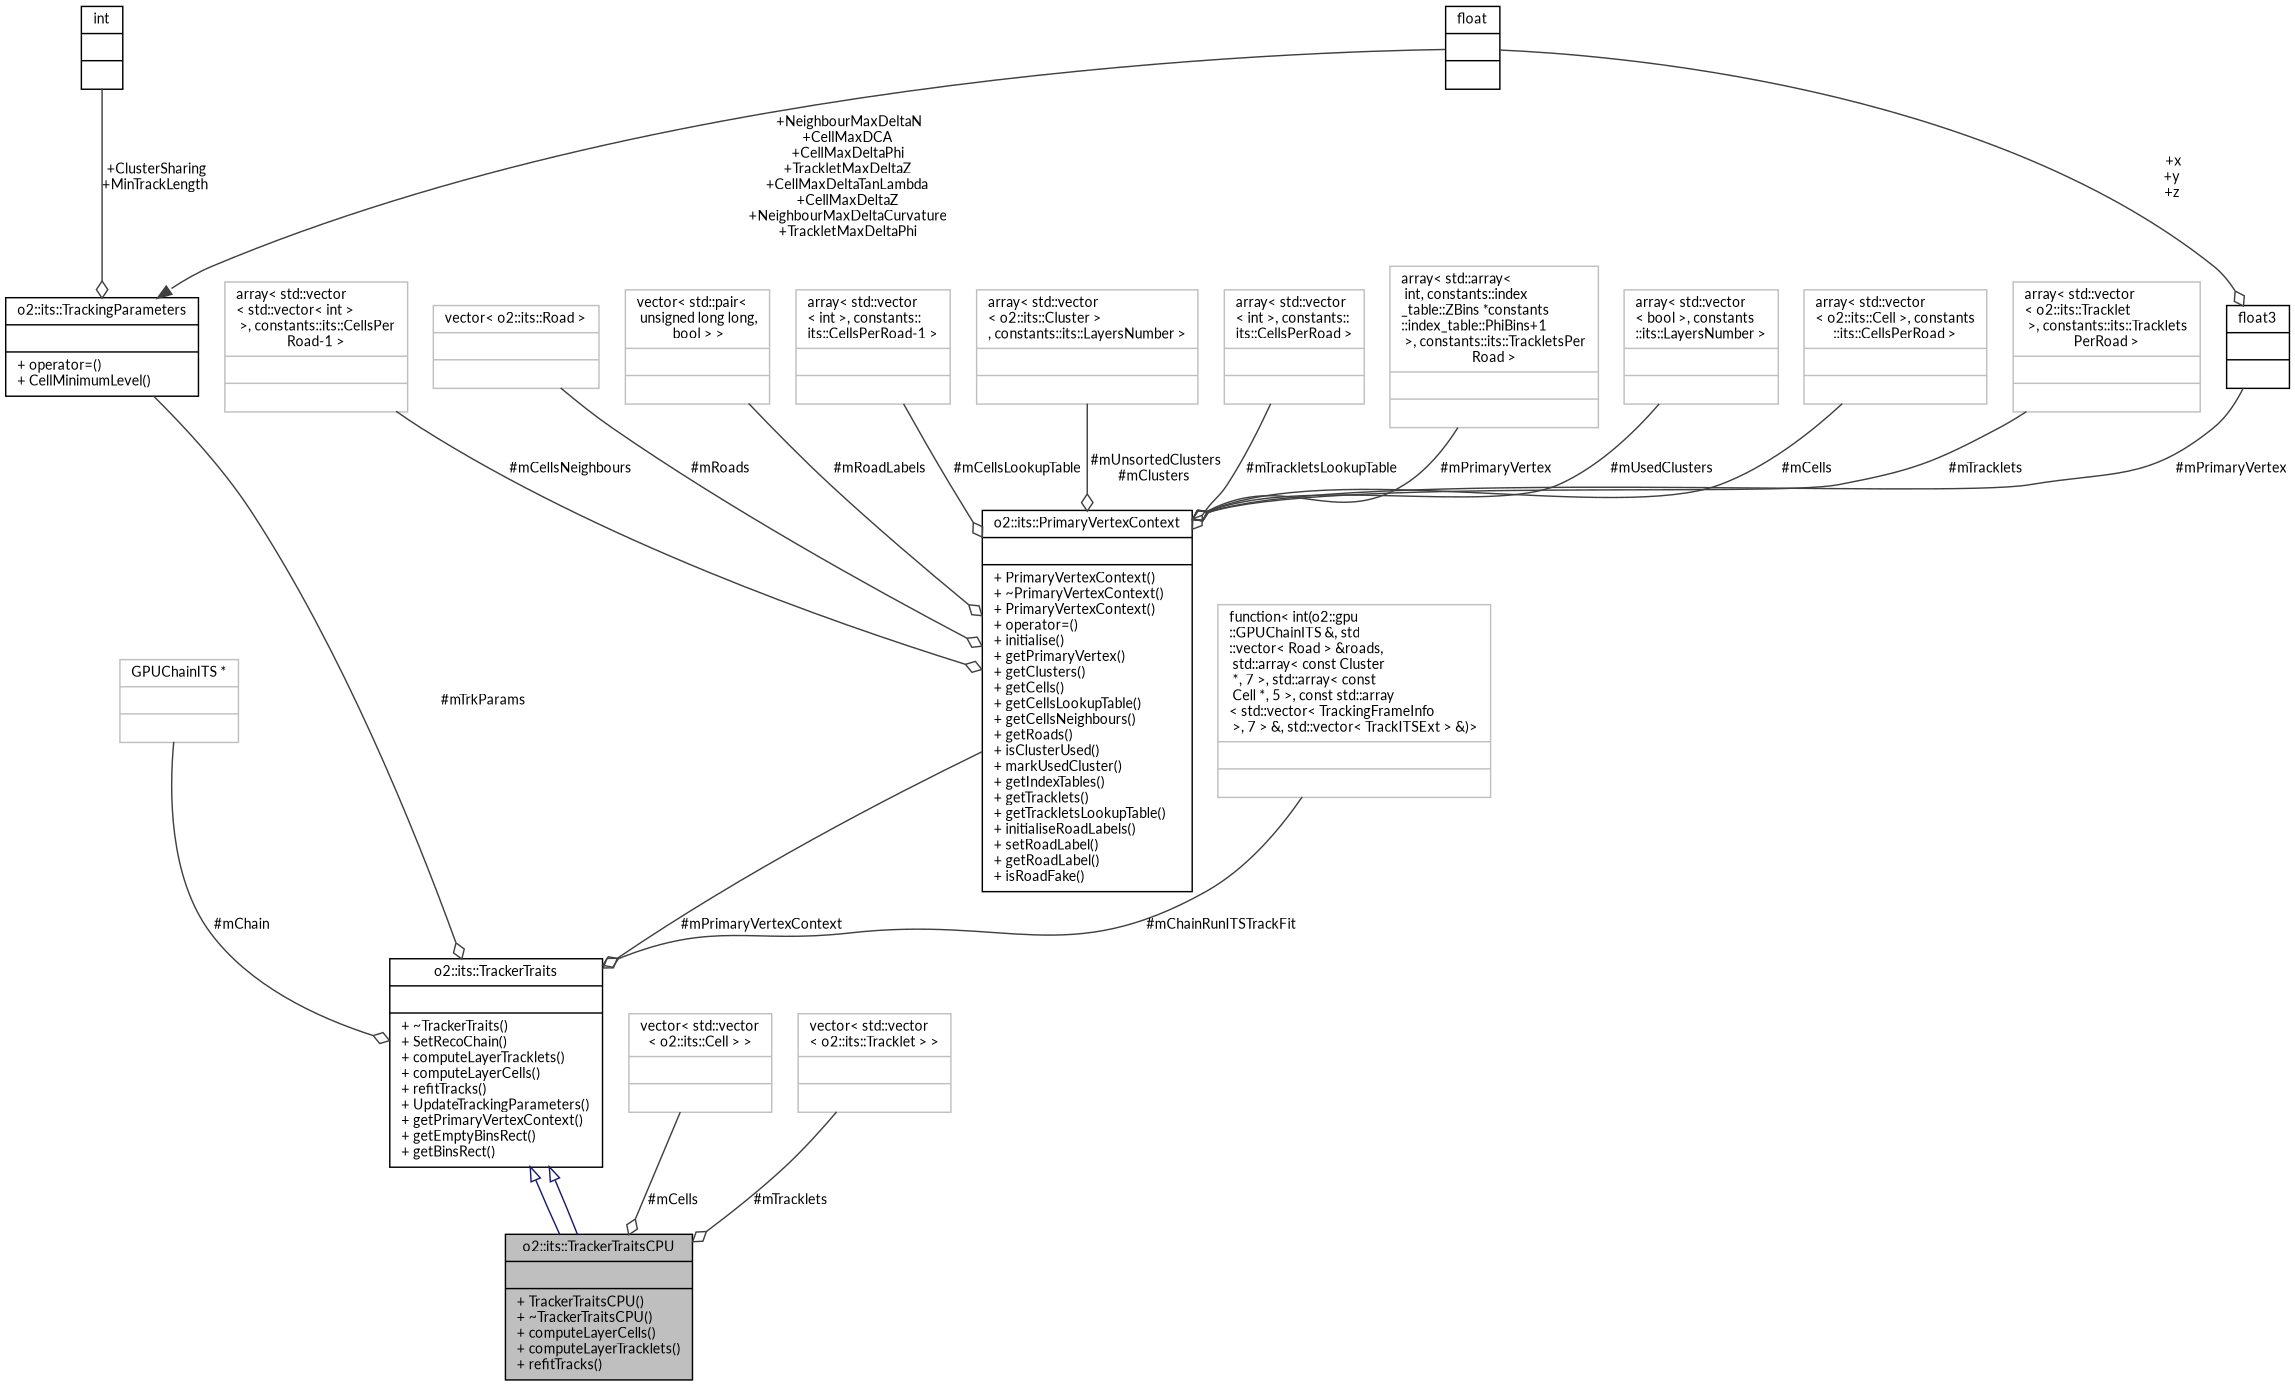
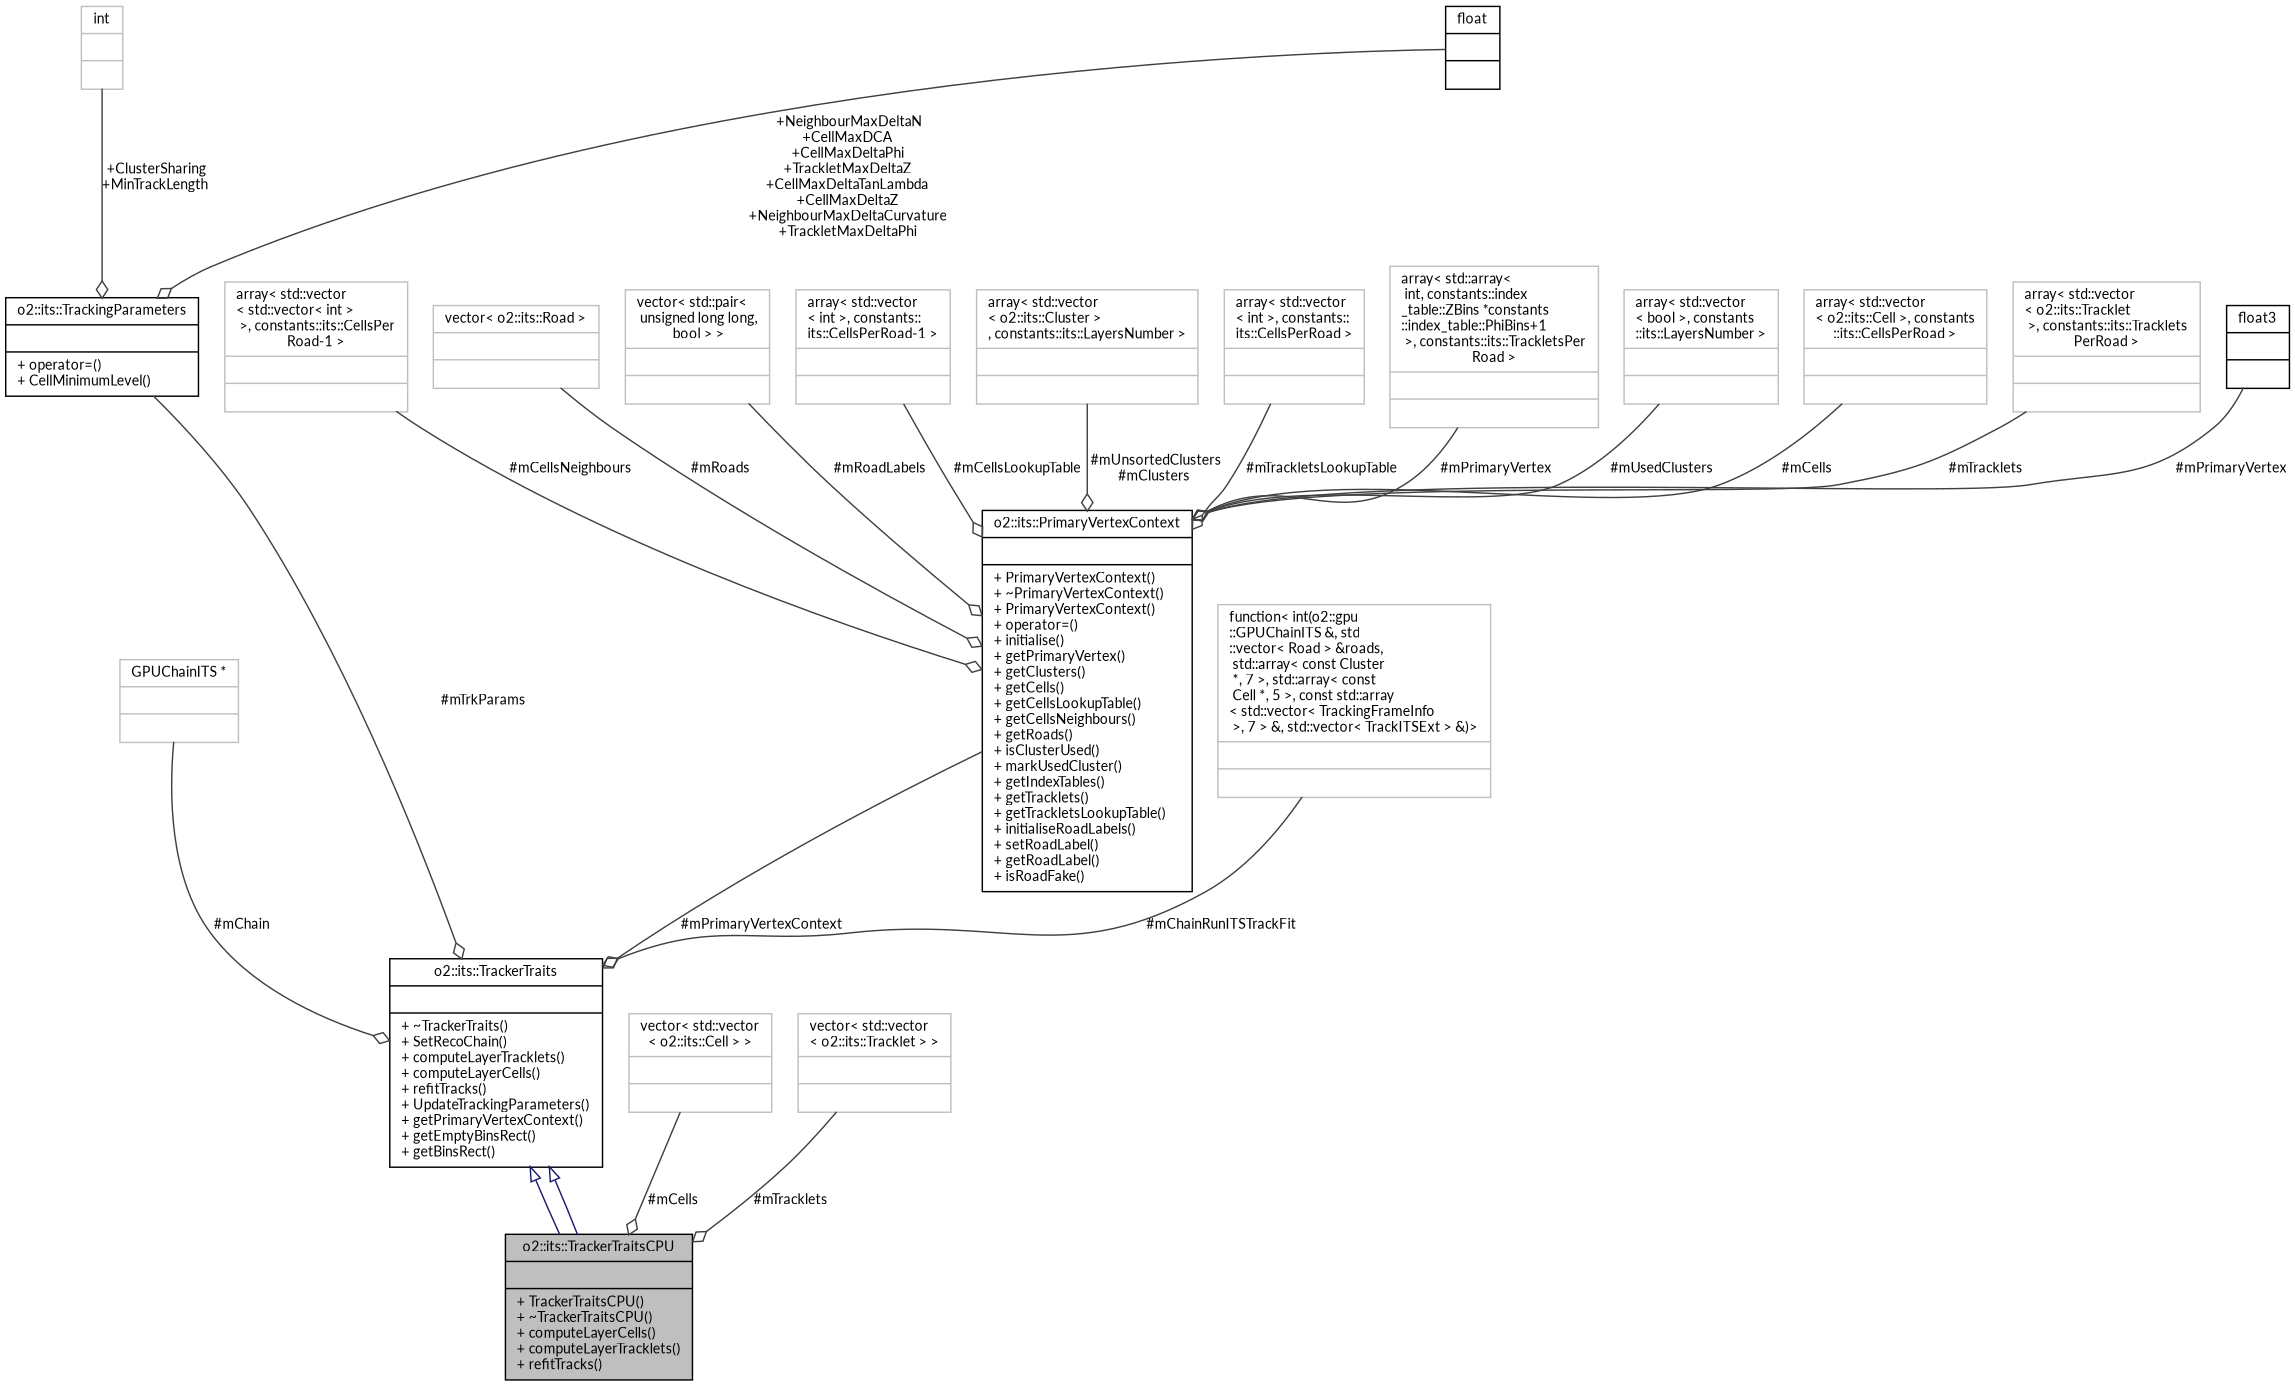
node "int": color black -> grey75
edge "float" -> "o2::its::TrackingParameters": arrowhead normal -> odiamond
edge "float" -> "float3": removed, label "+x +y +z"
